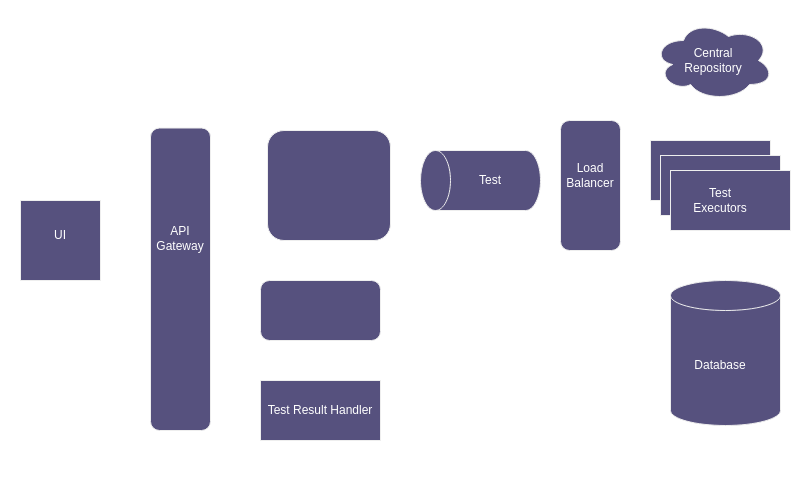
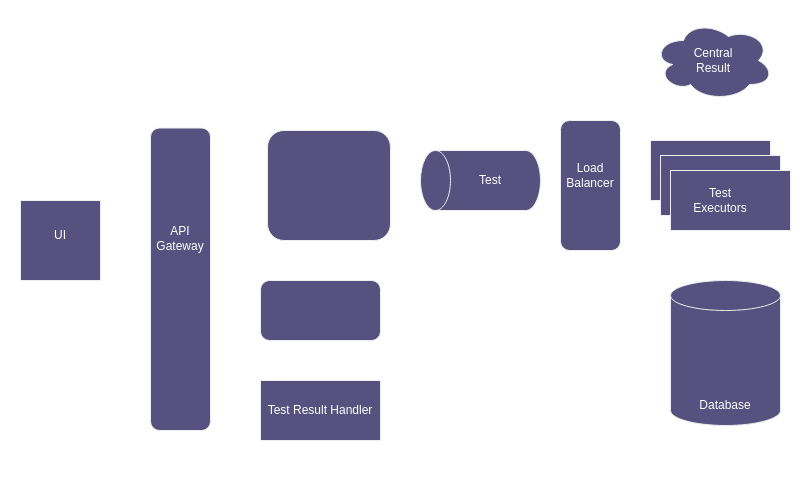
node "Central Repository": label "Central Repository" -> "Central Result"
node "Database": moved (721, 366) -> (726, 406)
